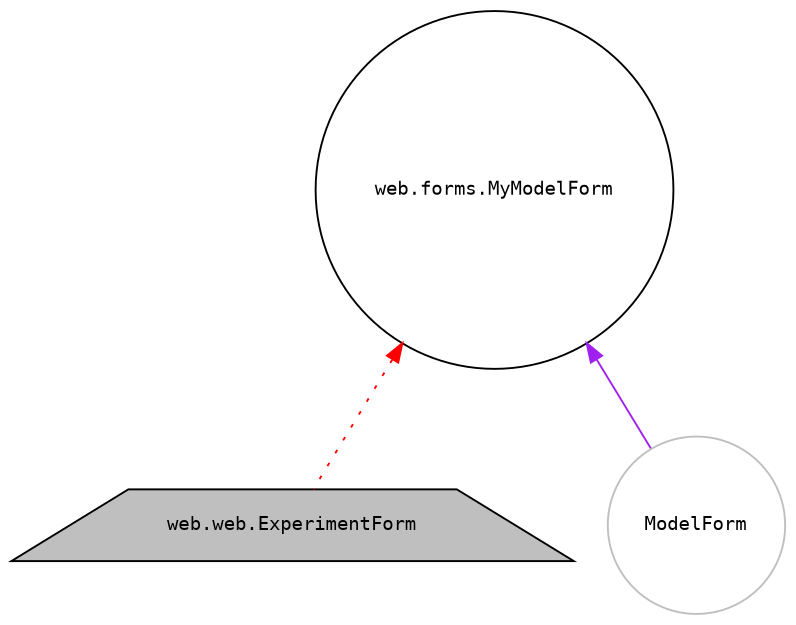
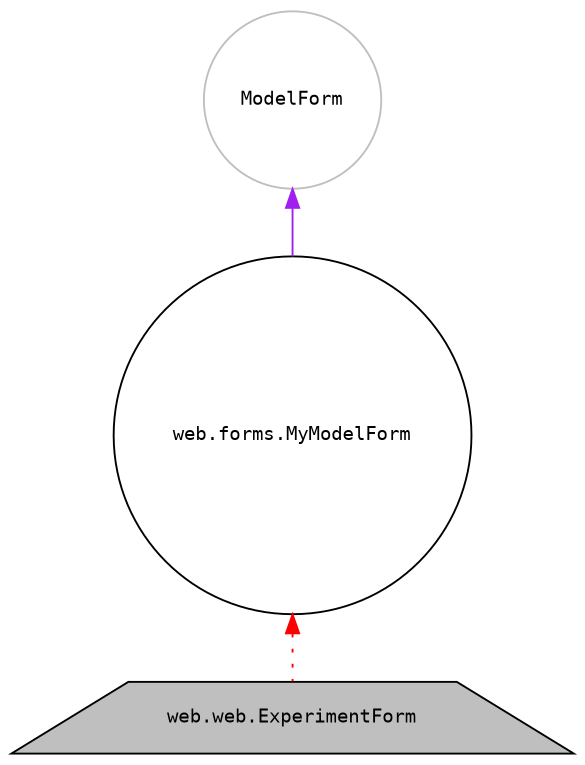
edge "ModelForm" -> "web.forms.MyModelForm": reversed
